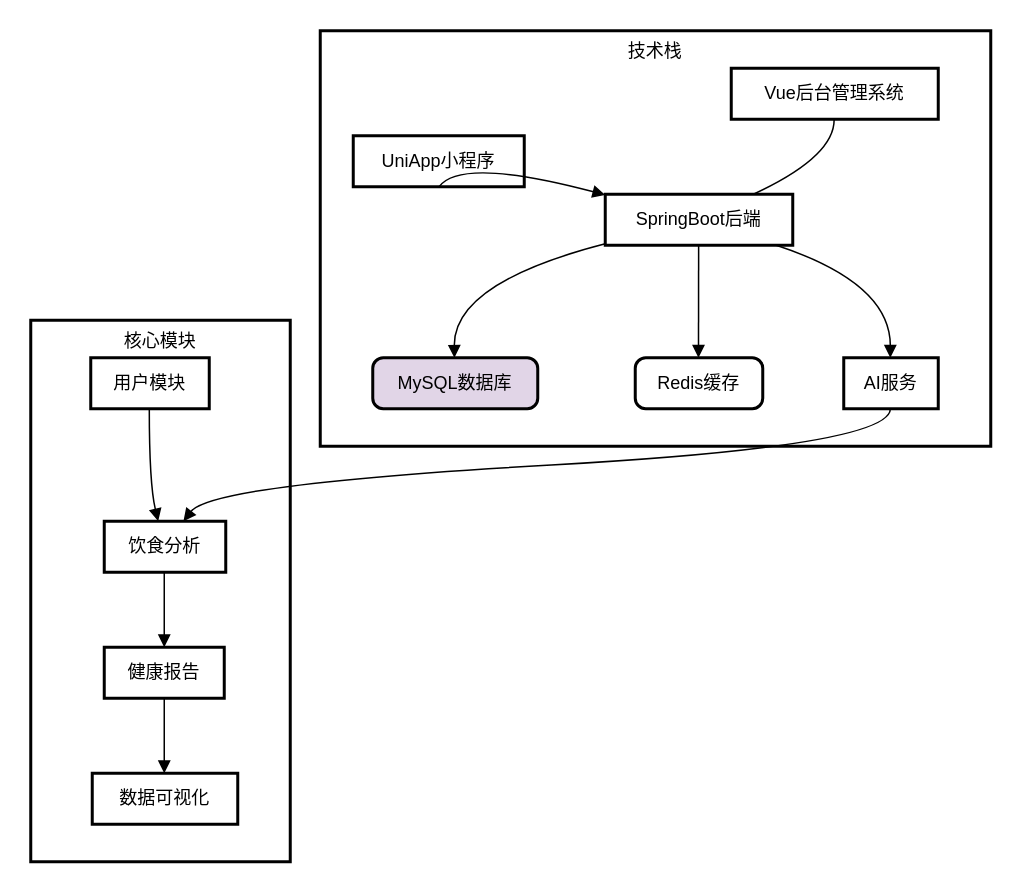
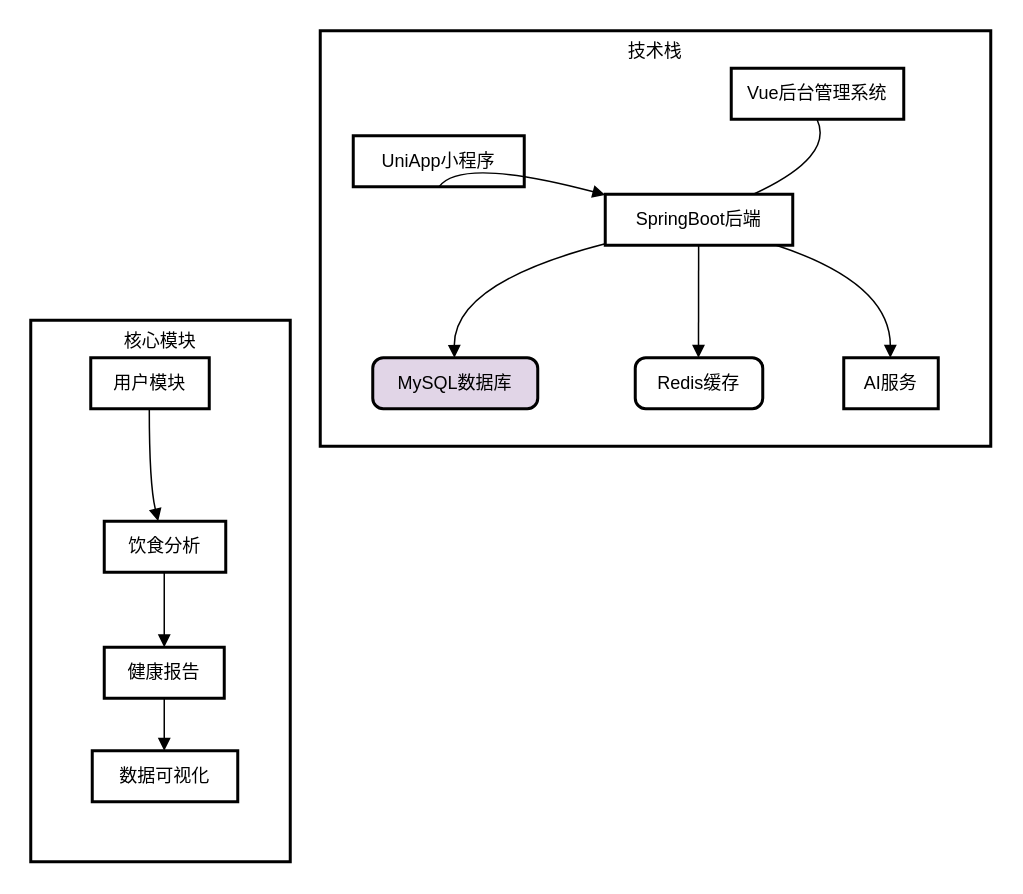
node "Vue后台管理系统": size 207x51 -> 173x51
edge "AI服务" -> "饮食分析": removed
node "数据可视化": moved (165, 799) -> (165, 776)
